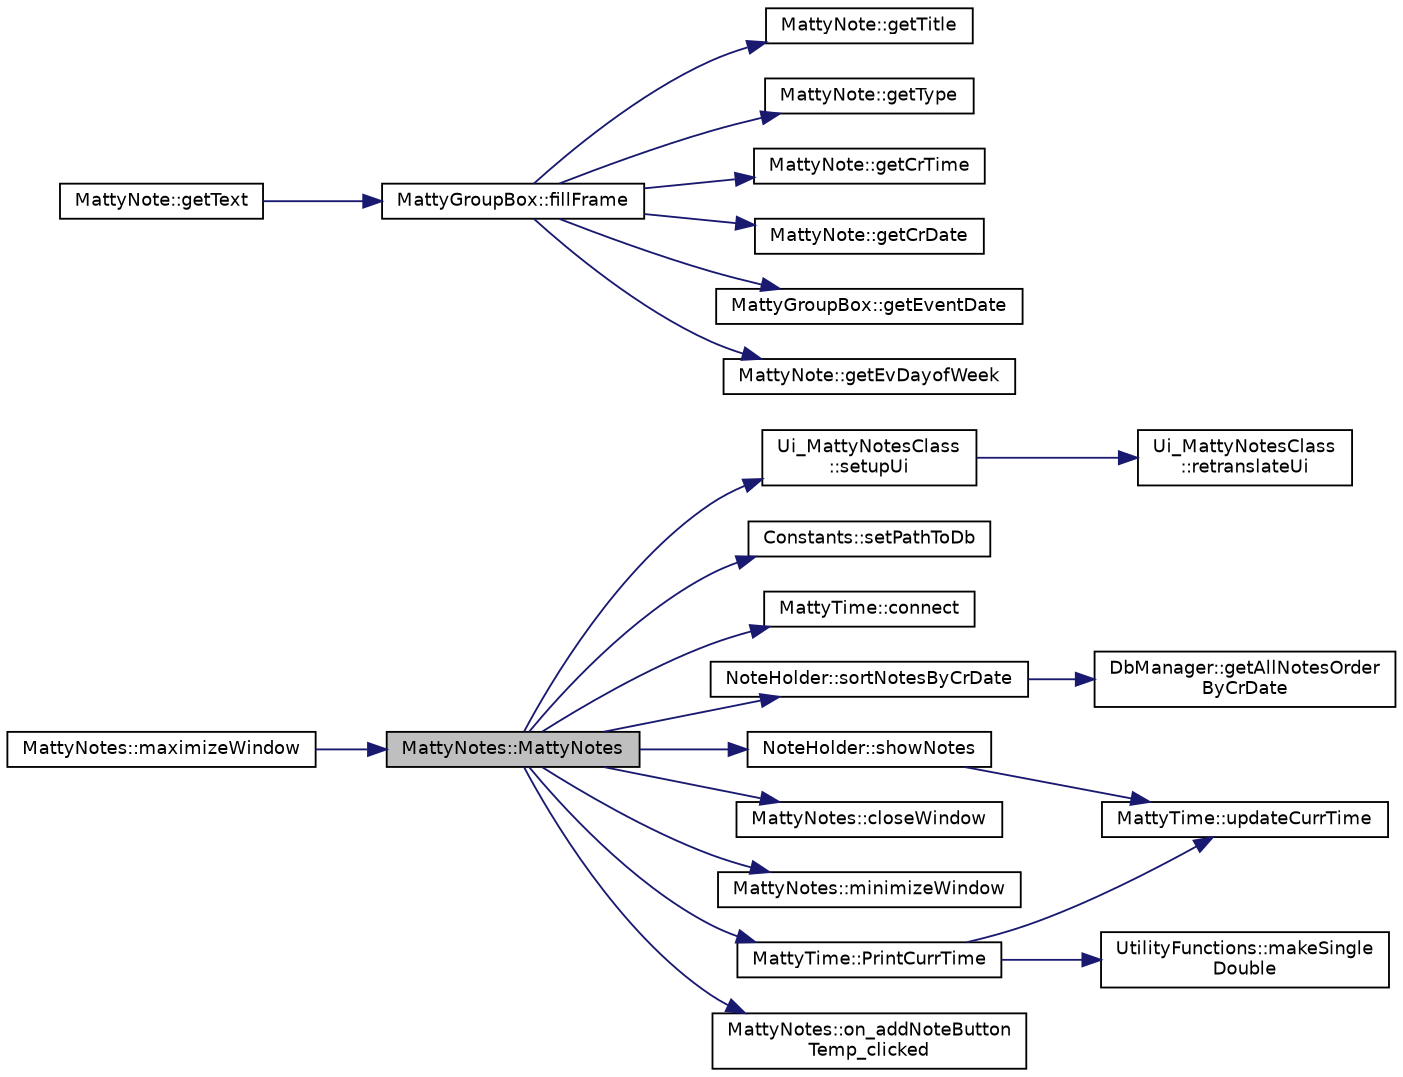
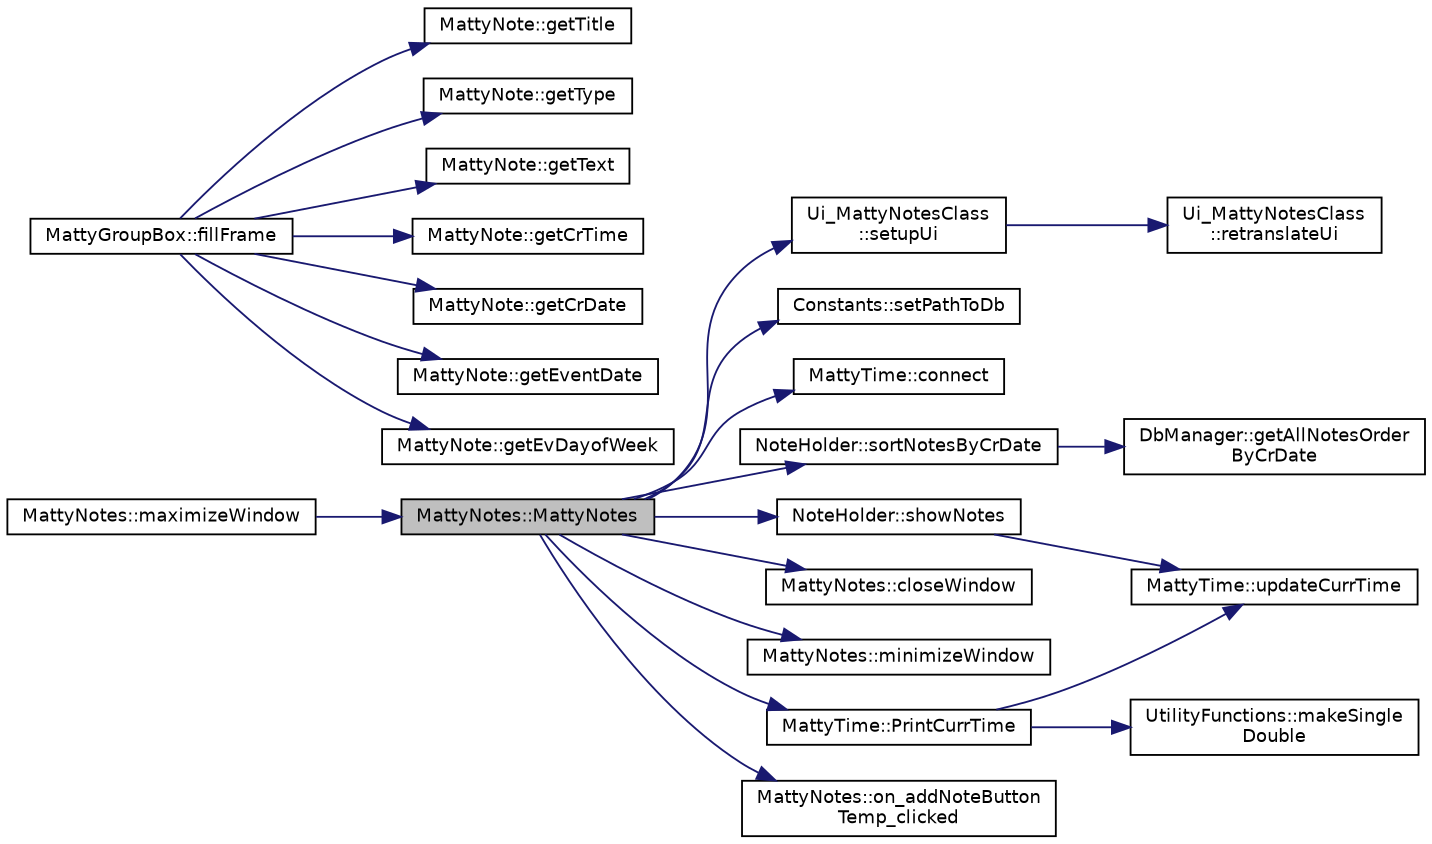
edge "MattyNote::getText" -> "MattyGroupBox::fillFrame": reversed
node "MattyGroupBox::getEventDate": label "MattyGroupBox::getEventDate" -> "MattyNote::getEventDate"
